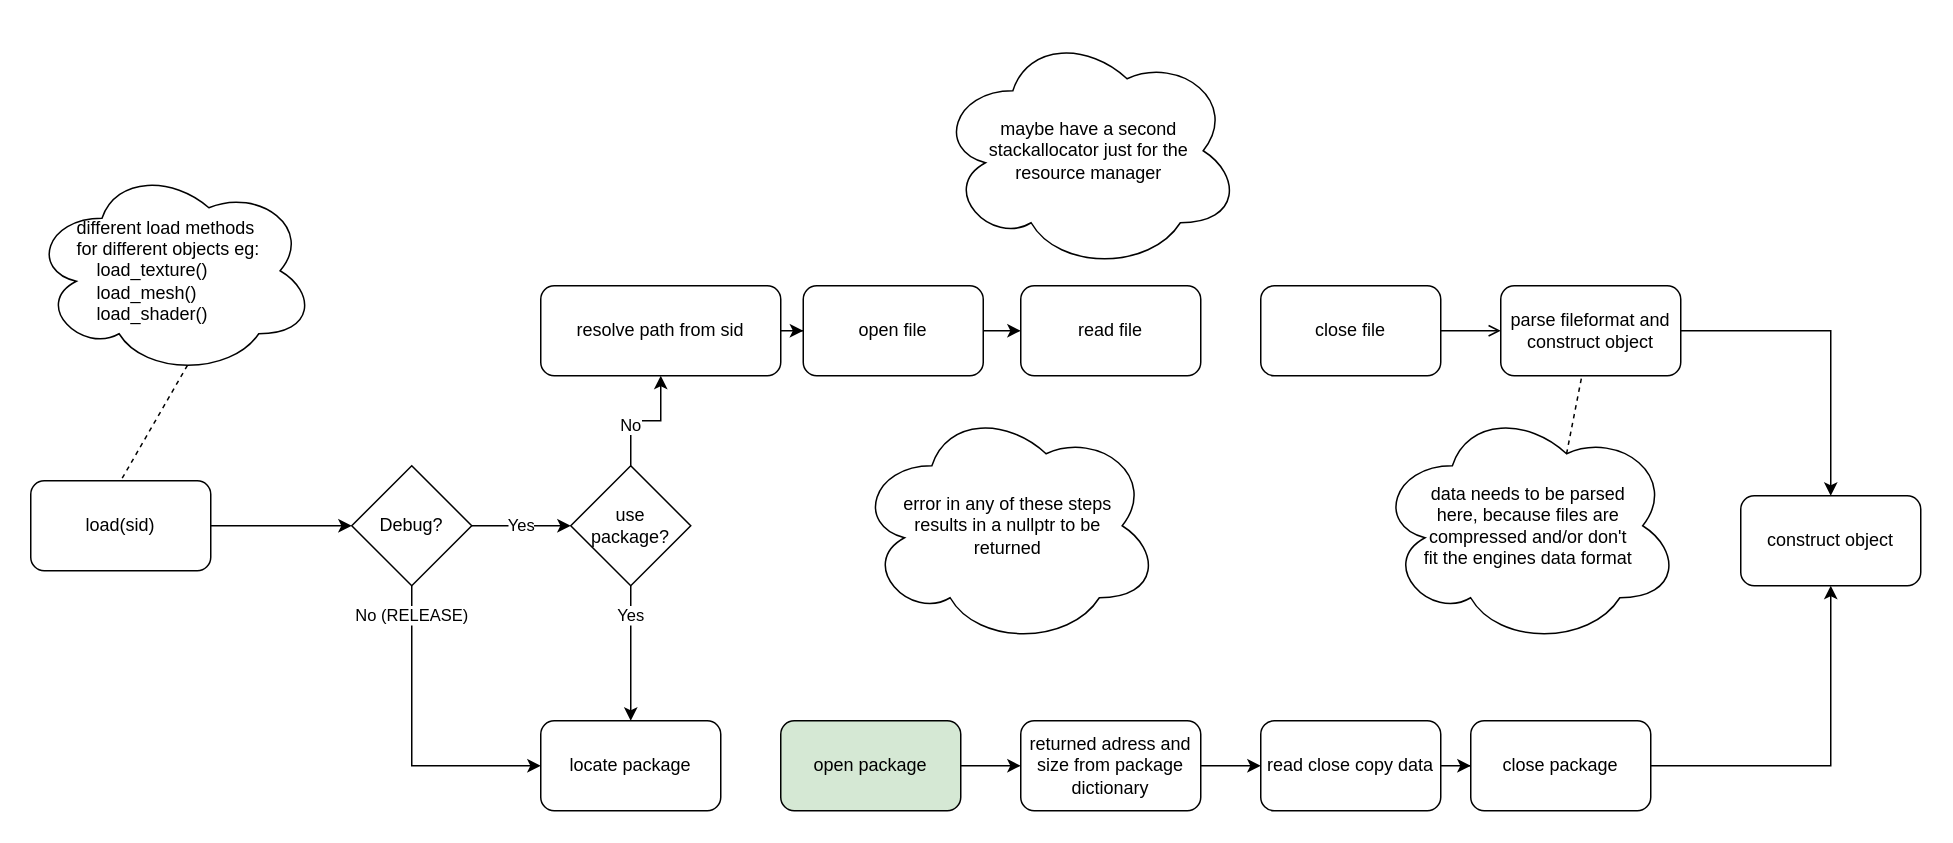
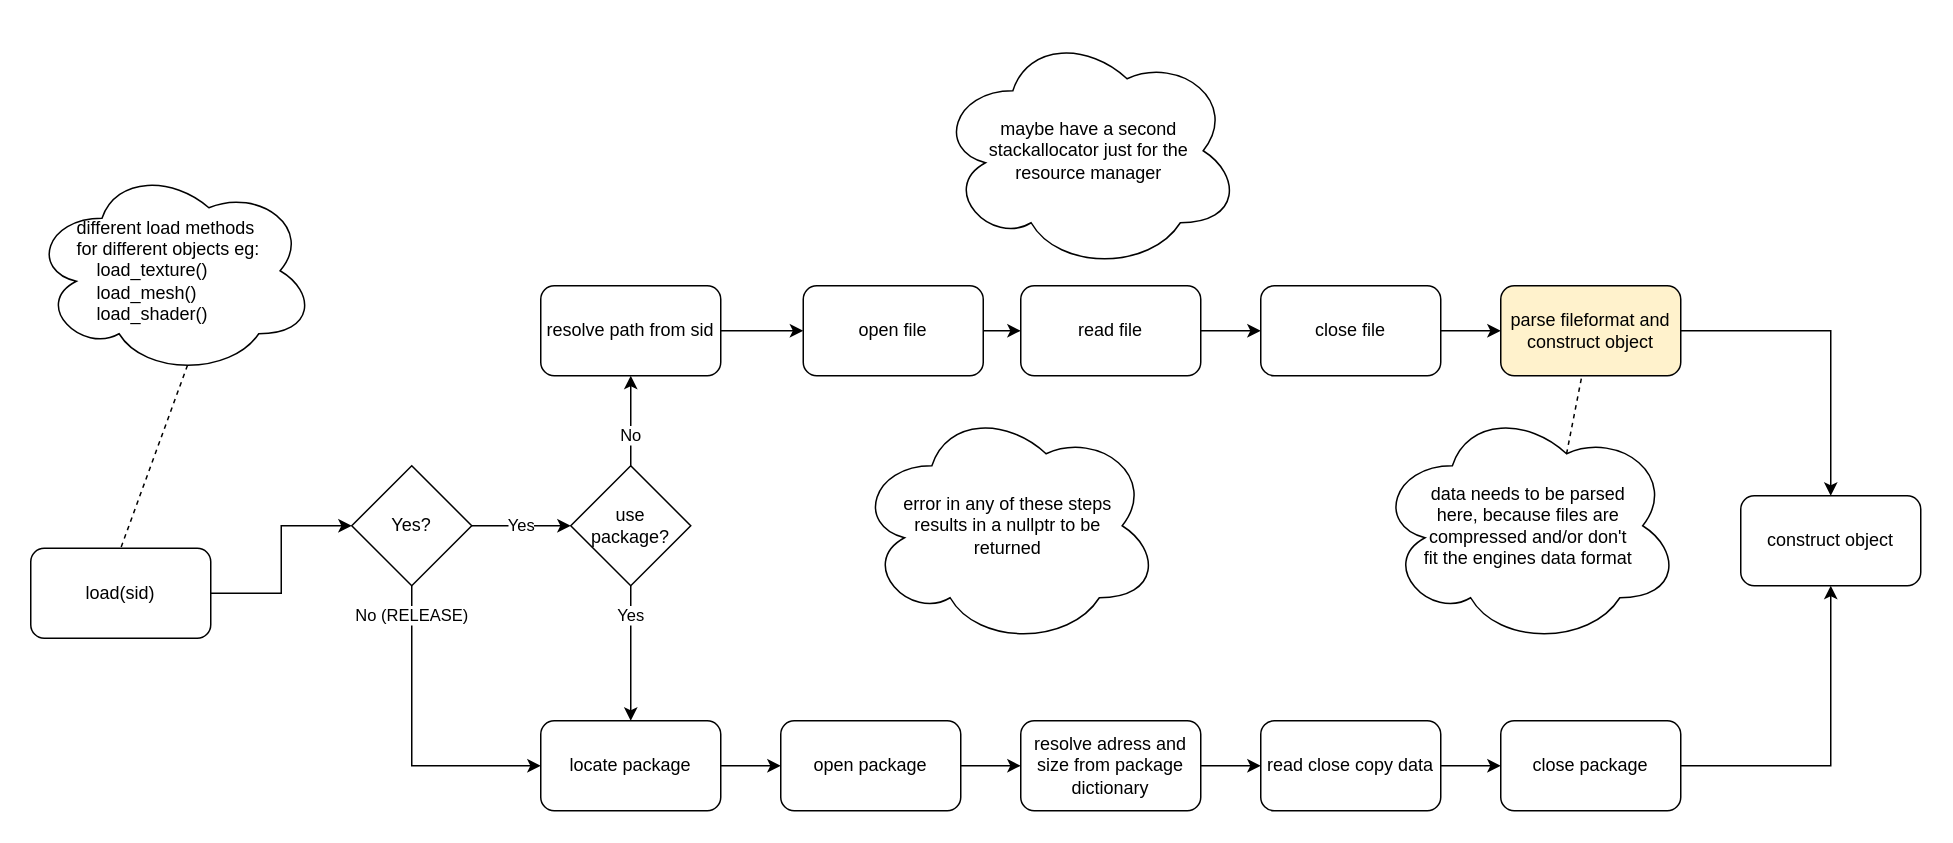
node "resolve path from sid": size 240x90 -> 180x90
edge "read file" -> "close file": added
edge "close file" -> "parse fileformat and construct object": arrowhead open -> classic
node "parse fileformat and construct object": fillcolor #ffffff -> #fff2cc
node "load(sid)": moved (121, 526) -> (121, 593)
node "Debug?": label "Debug?" -> "Yes?"
edge "locate package" -> "open package": added
node "open package": fillcolor #d5e8d4 -> #ffffff
node "returned adress and size from package dictionary": label "returned adress and size from package dictionary" -> "resolve adress and size from package dictionary"
node "close package": moved (1561, 766) -> (1591, 766)
